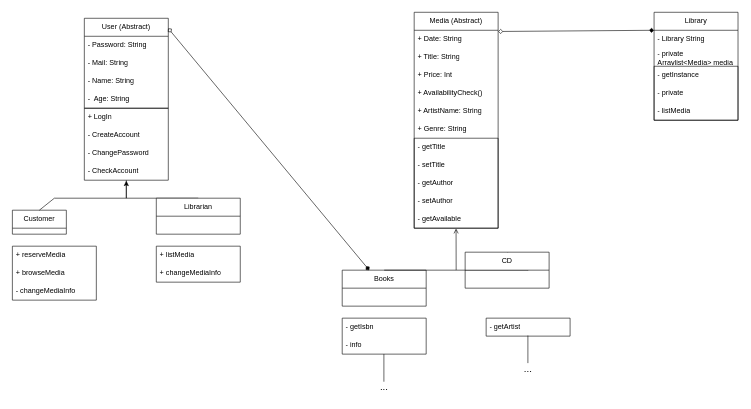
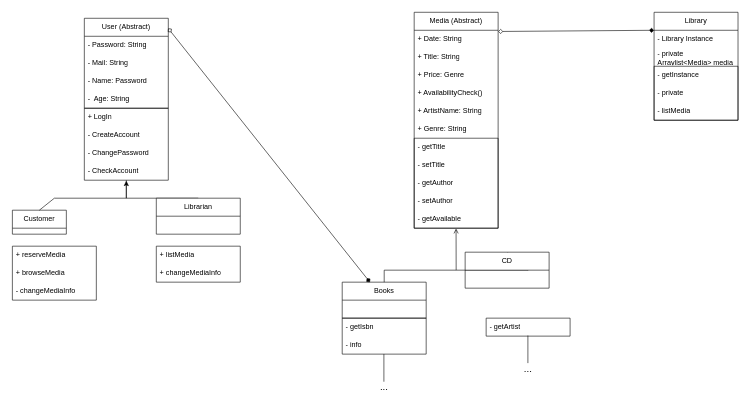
node "- Library String": label "- Library String" -> "- Library Instance"
node "+ Price: Int": label "+ Price: Int" -> "+ Price: Genre"
node "- Name: String": label "- Name: String" -> "- Name: Password"
node "Books": moved (384, 288) -> (384, 300)
